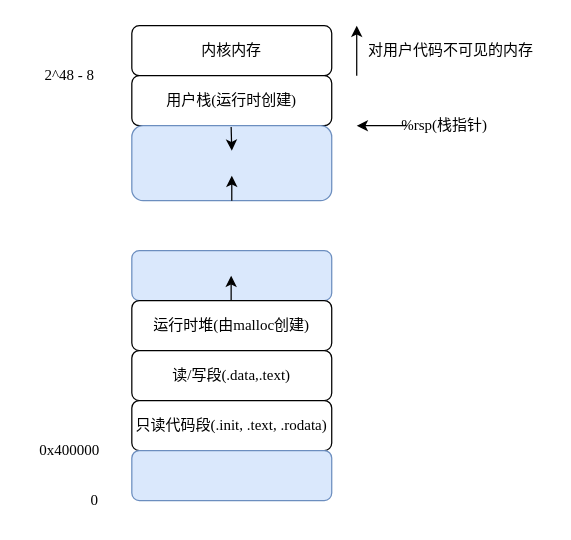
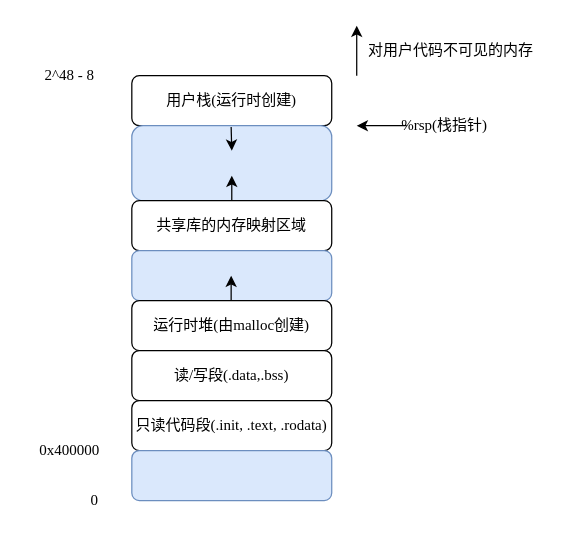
node "内核内存": removed
node "共享库的内存映射区域": added
node "读/写段(.data,.text)": label "读/写段(.data,.text)" -> "读/写段(.data,.bss)"
